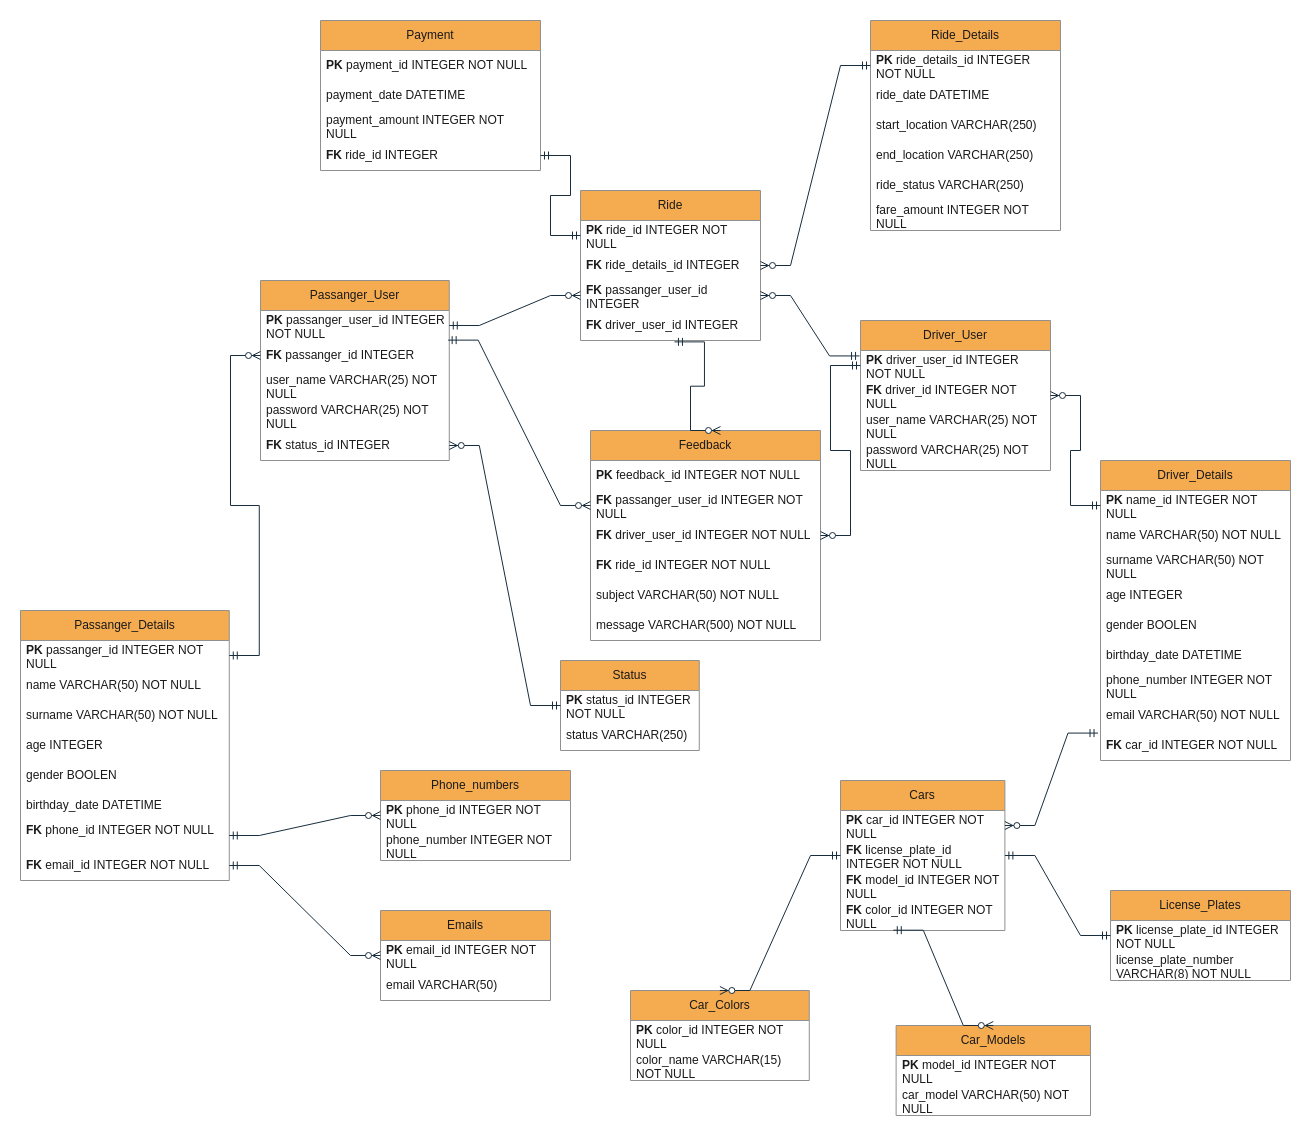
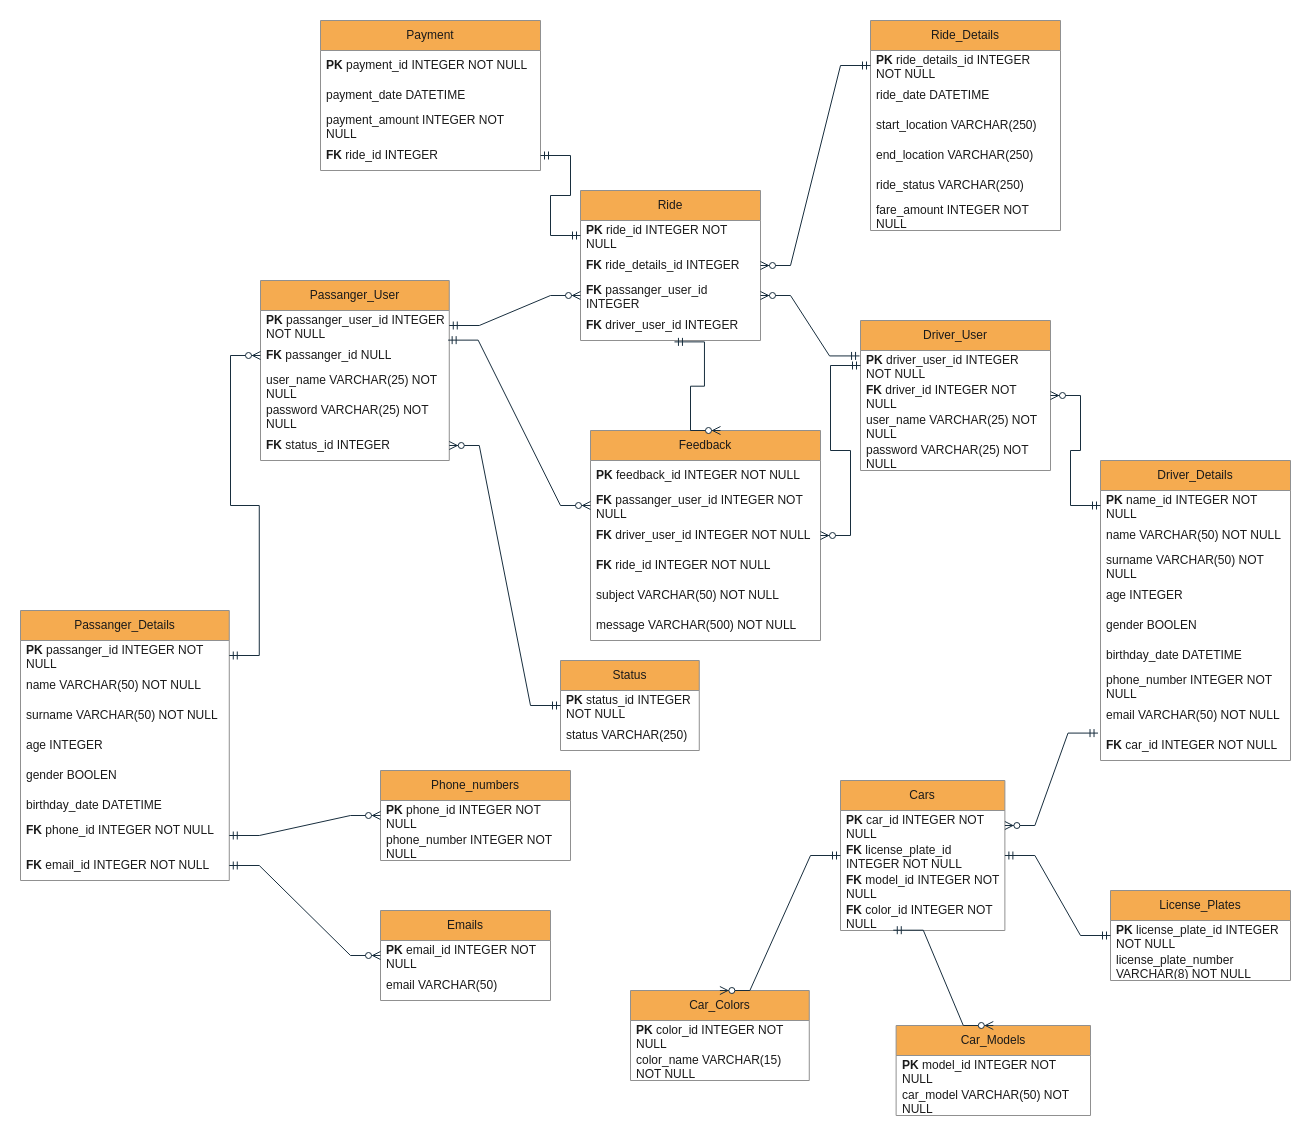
node "FK passanger_id INTEGER": label "FK passanger_id INTEGER" -> "FK passanger_id NULL"
